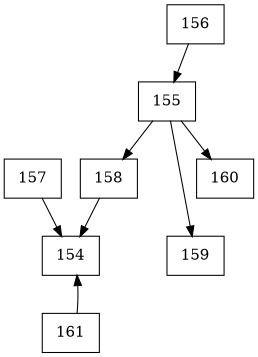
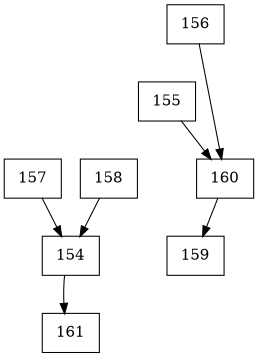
edge "156" -> "155": now "156" -> "160"
edge "155" -> "158": removed
edge "155" -> "159": now "160" -> "159"
edge "161" -> "154": reversed
